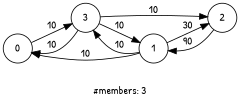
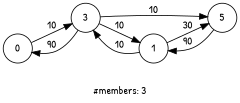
node "2": label "2" -> "5"
edge "3" -> "0": label "10" -> "90"
edge "1" -> "0": removed, label "10"
